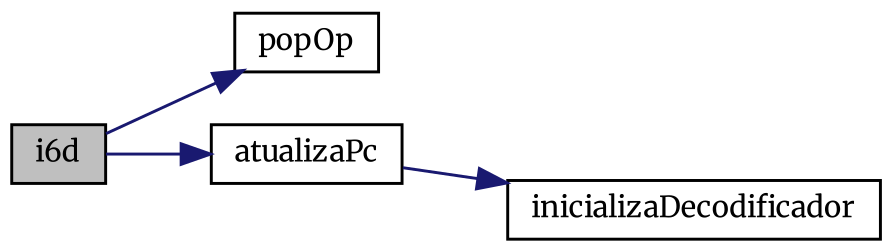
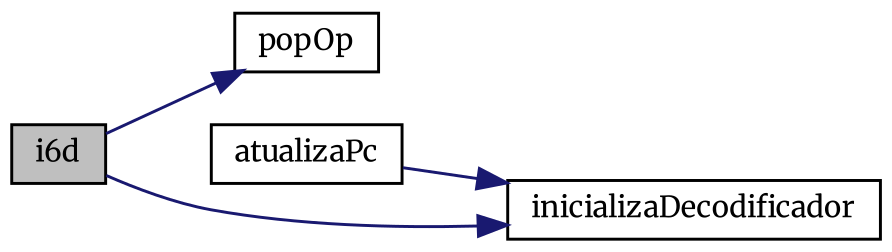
edge "i6d" -> "atualizaPc": now "i6d" -> "inicializaDecodificador"
